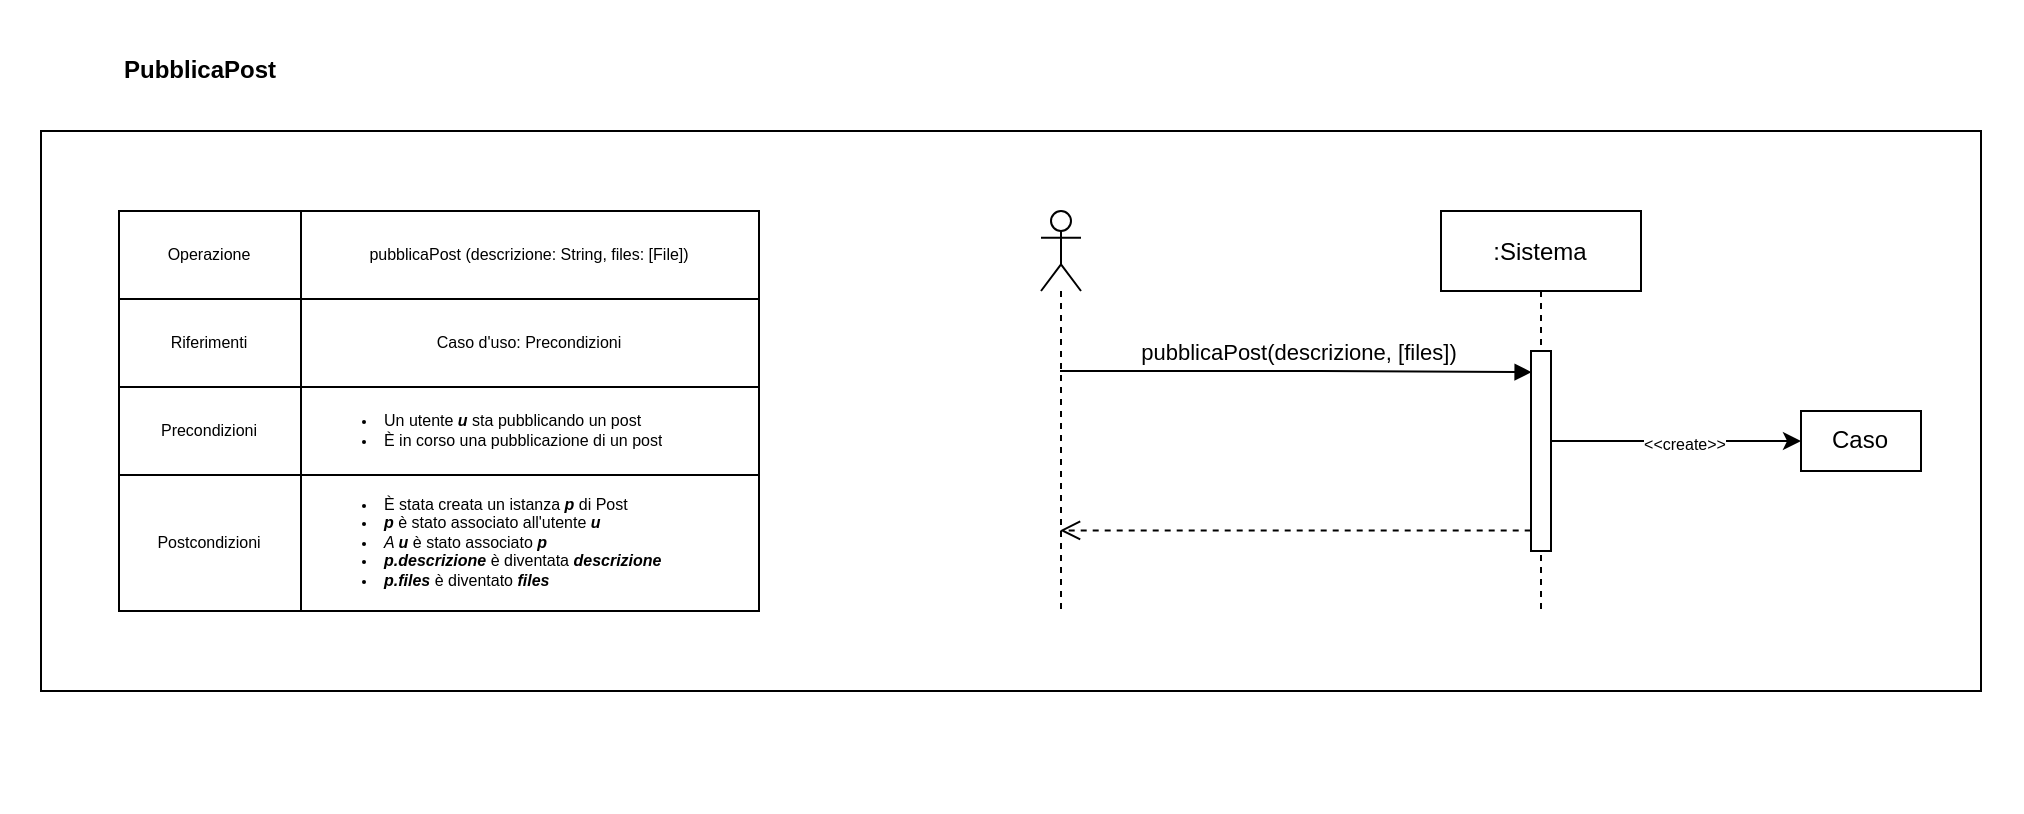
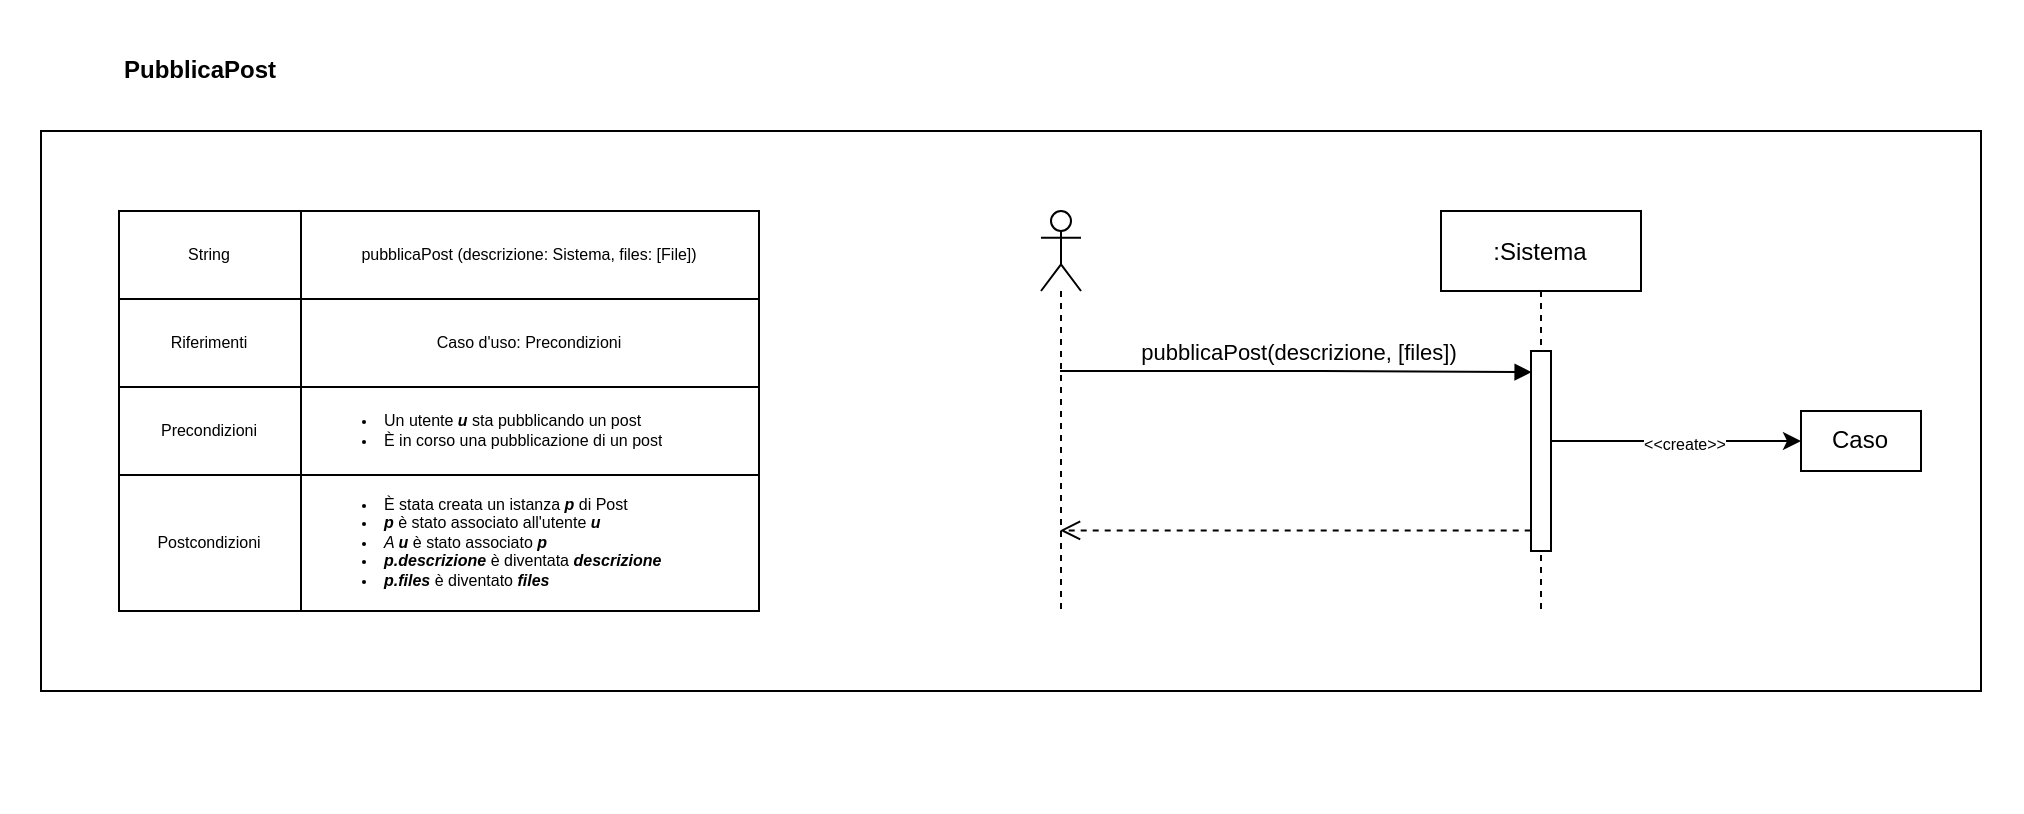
node "Operazione": label "Operazione" -> "String"
node "pubblicaPost (descrizione: String, files: [File])": label "pubblicaPost (descrizione: String, files: [File])" -> "pubblicaPost (descrizione: Sistema, files: [File])"
